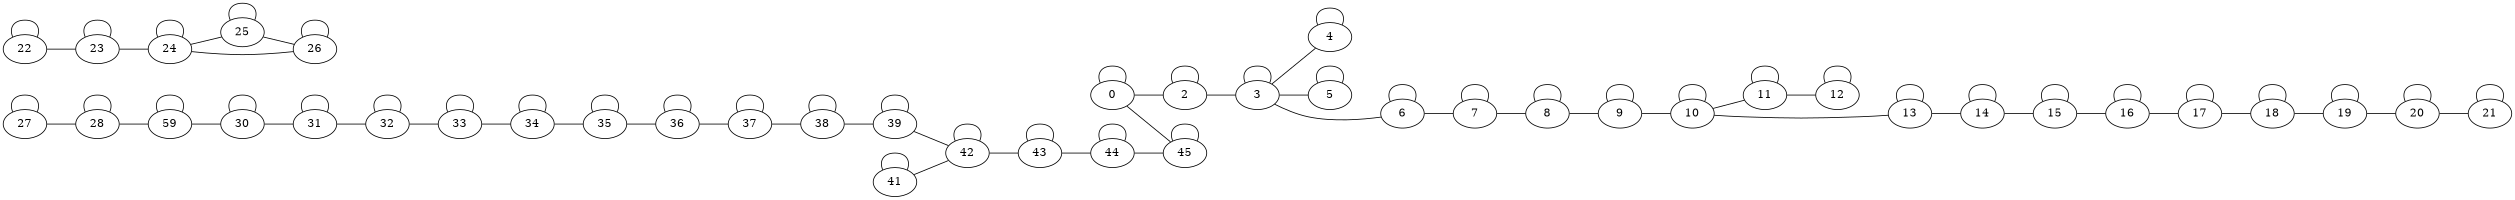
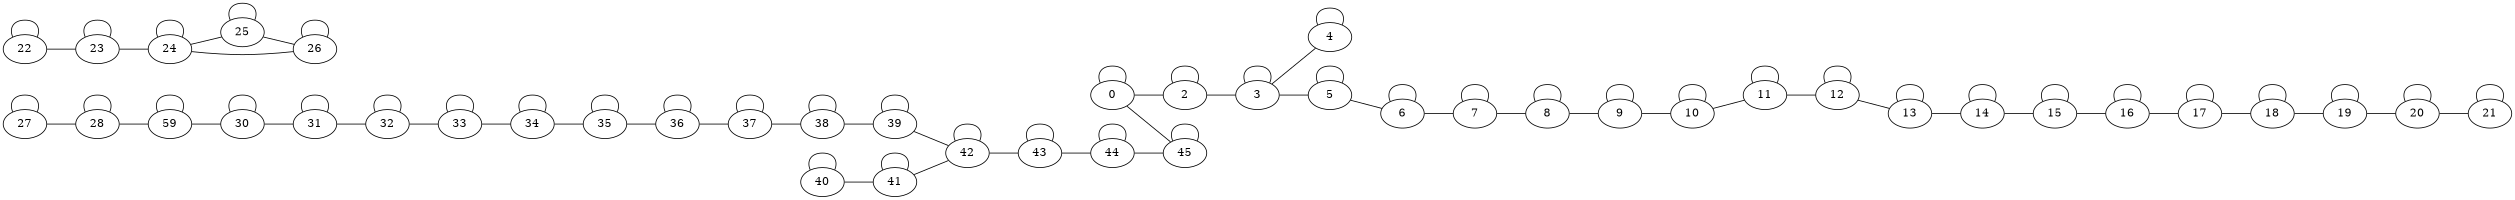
edge "10" -- "13": now "12" -- "13"
edge "3" -- "6": now "5" -- "6"
node "40": added
